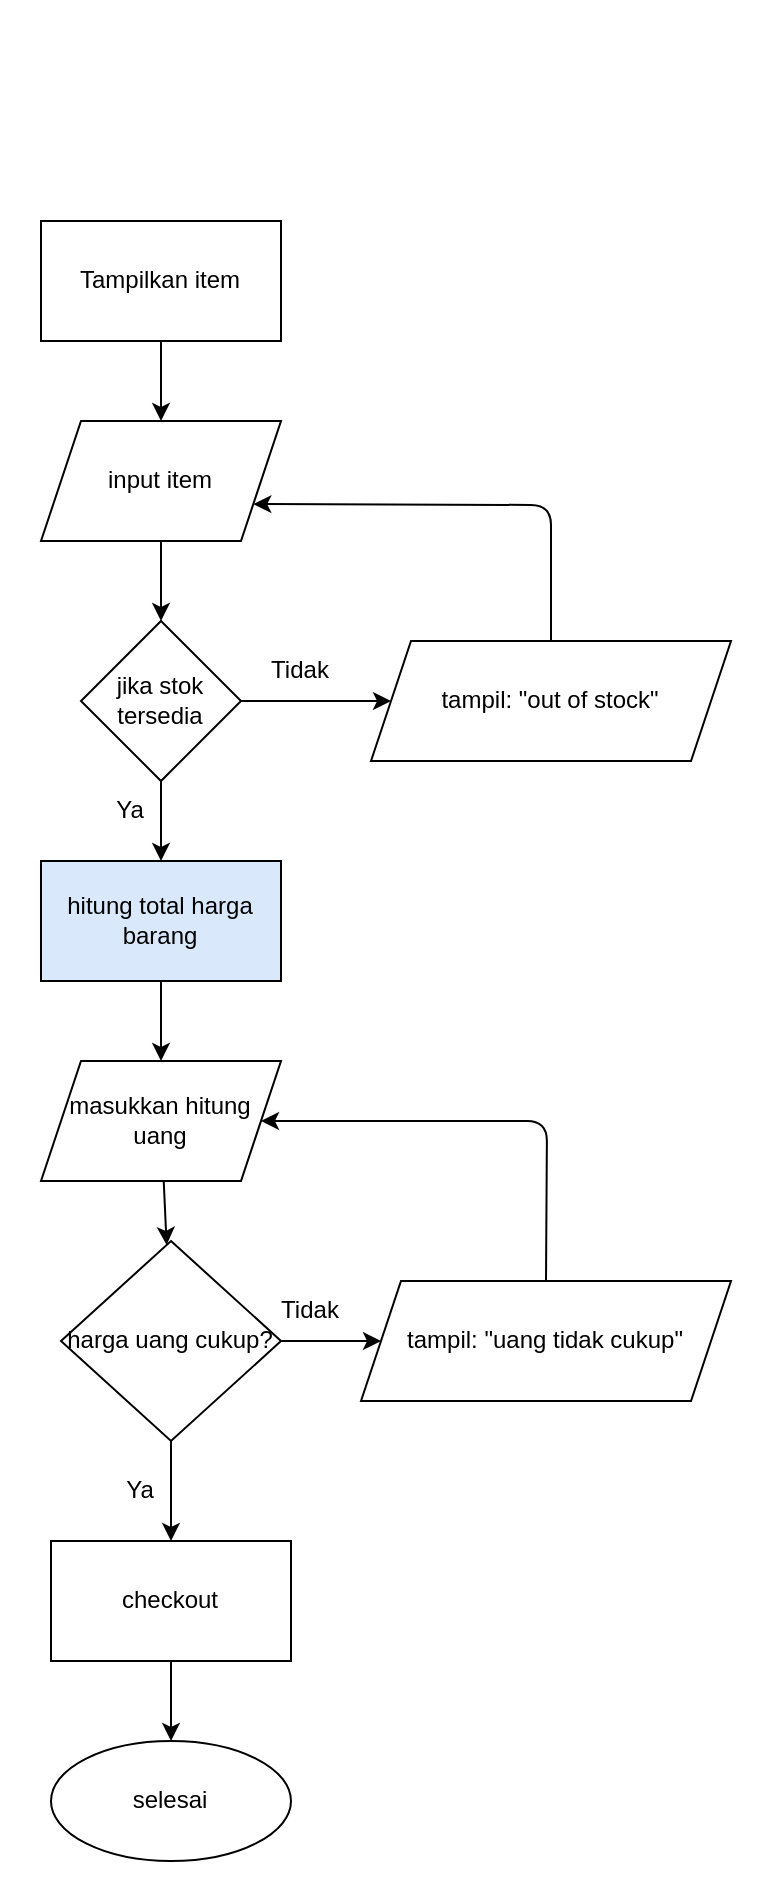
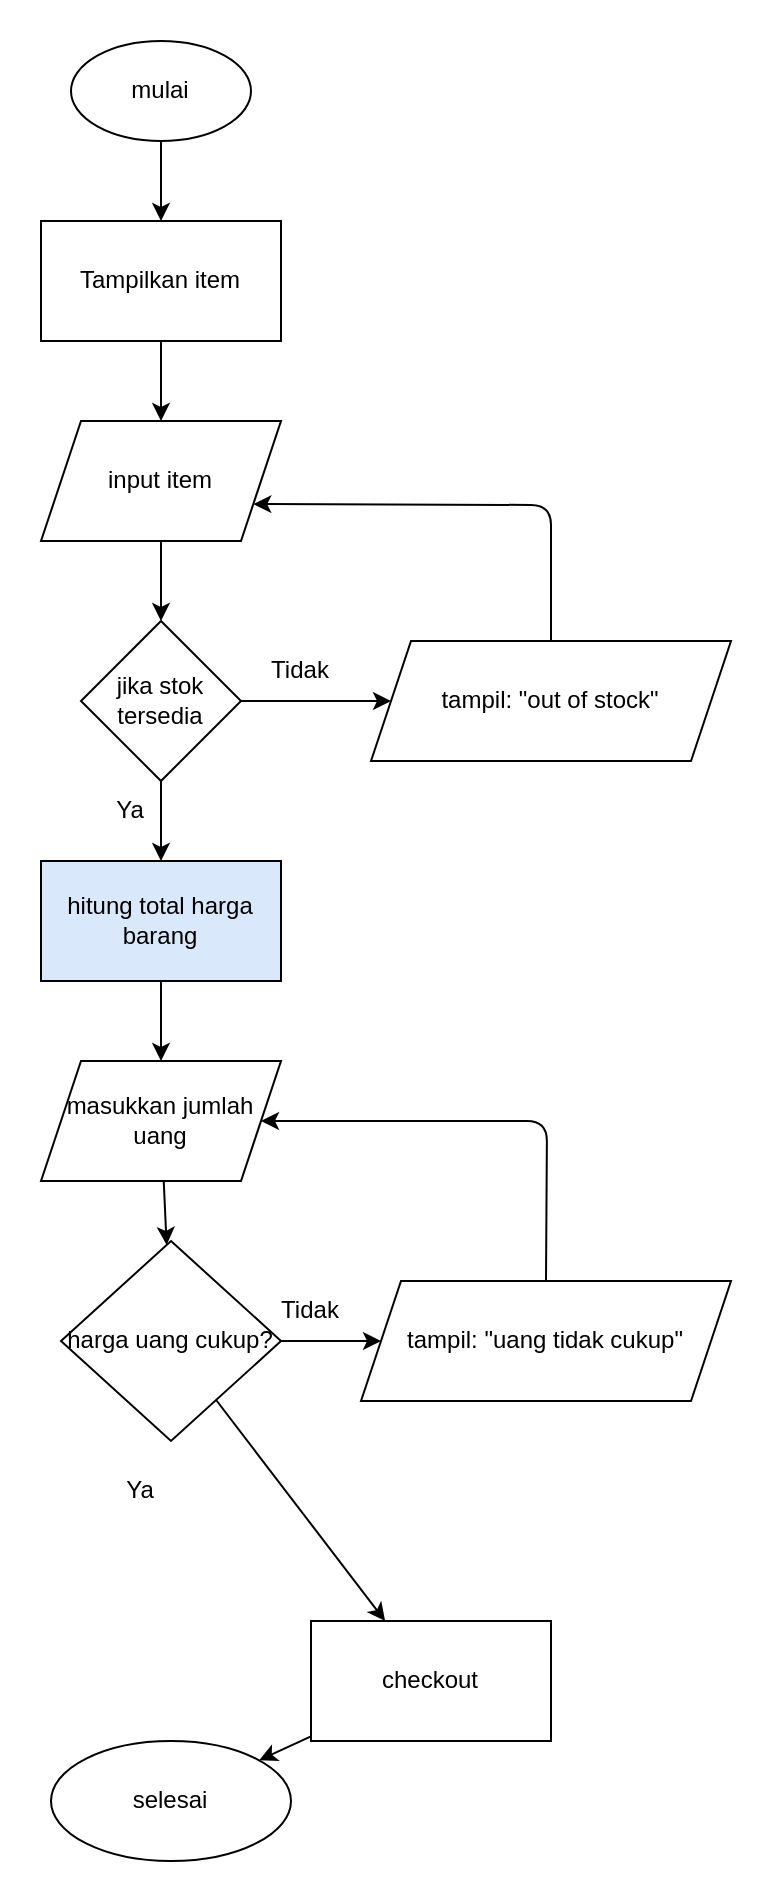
node "mulai": added
edge "mulai" -> "Tampilkan item": added
node "masukkan hitung uang": label "masukkan hitung uang" -> "masukkan jumlah uang"
node "checkout": moved (171, 1601) -> (431, 1681)
